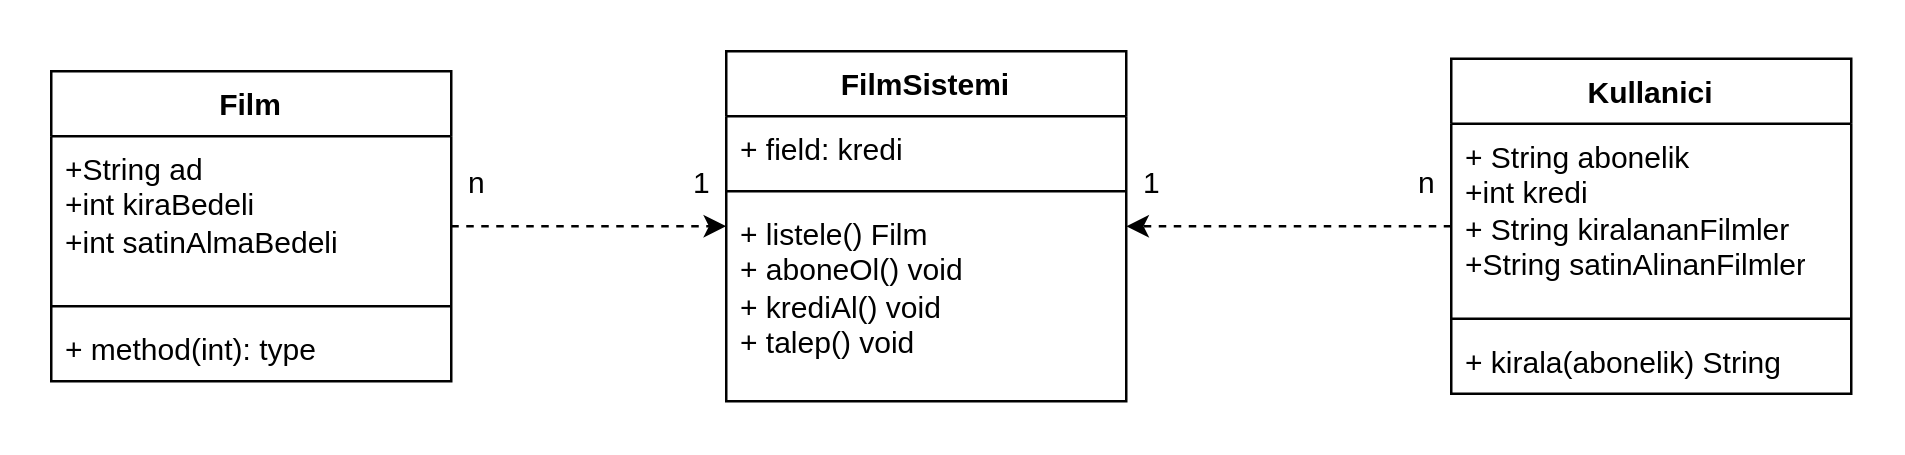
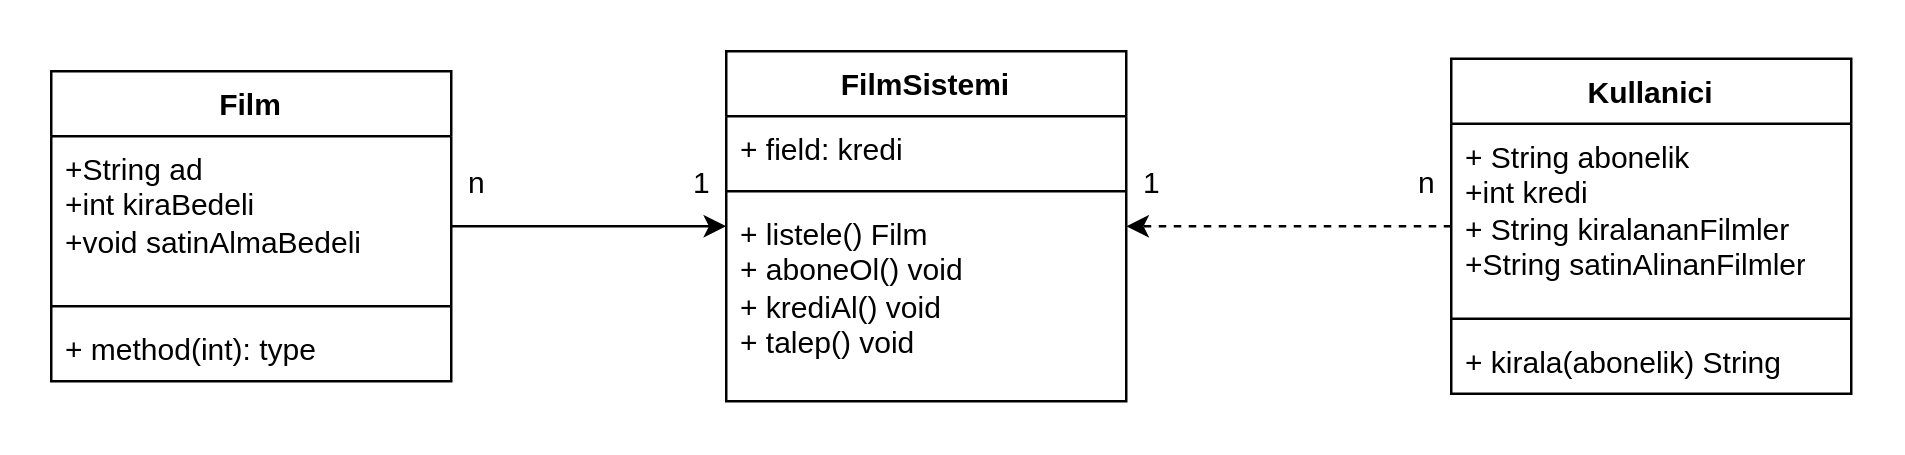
node "+String ad +int kiraBedeli +int satinAlmaBedeli": label "+String ad +int kiraBedeli +int satinAlmaBedeli" -> "+String ad +int kiraBedeli +void satinAlmaBedeli"
edge "Film" -> "FilmSistemi": style dashed -> solid
